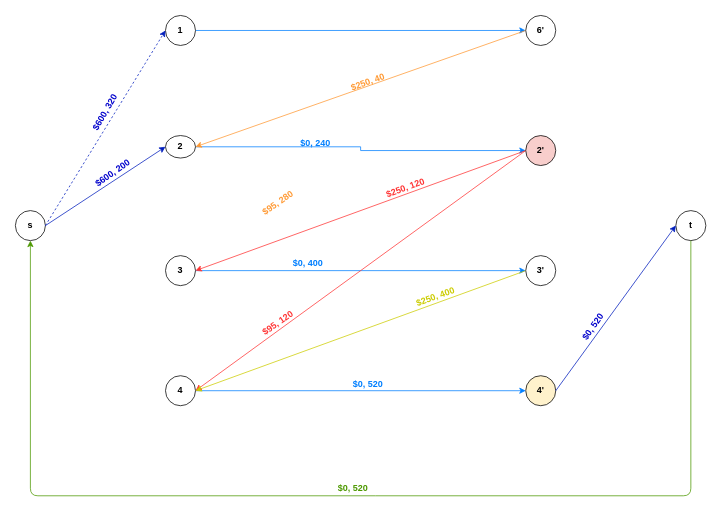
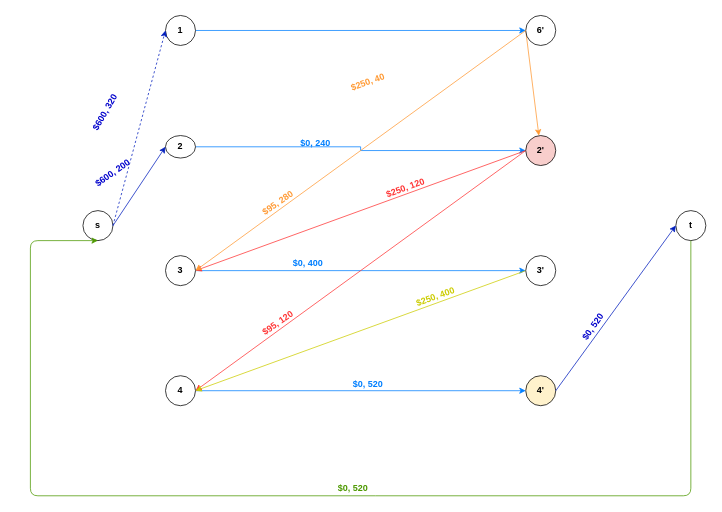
edge "6'" -> "2": now "6'" -> "2'"
edge "6'" -> "3": added
node "s": moved (30, 225) -> (98, 225)
